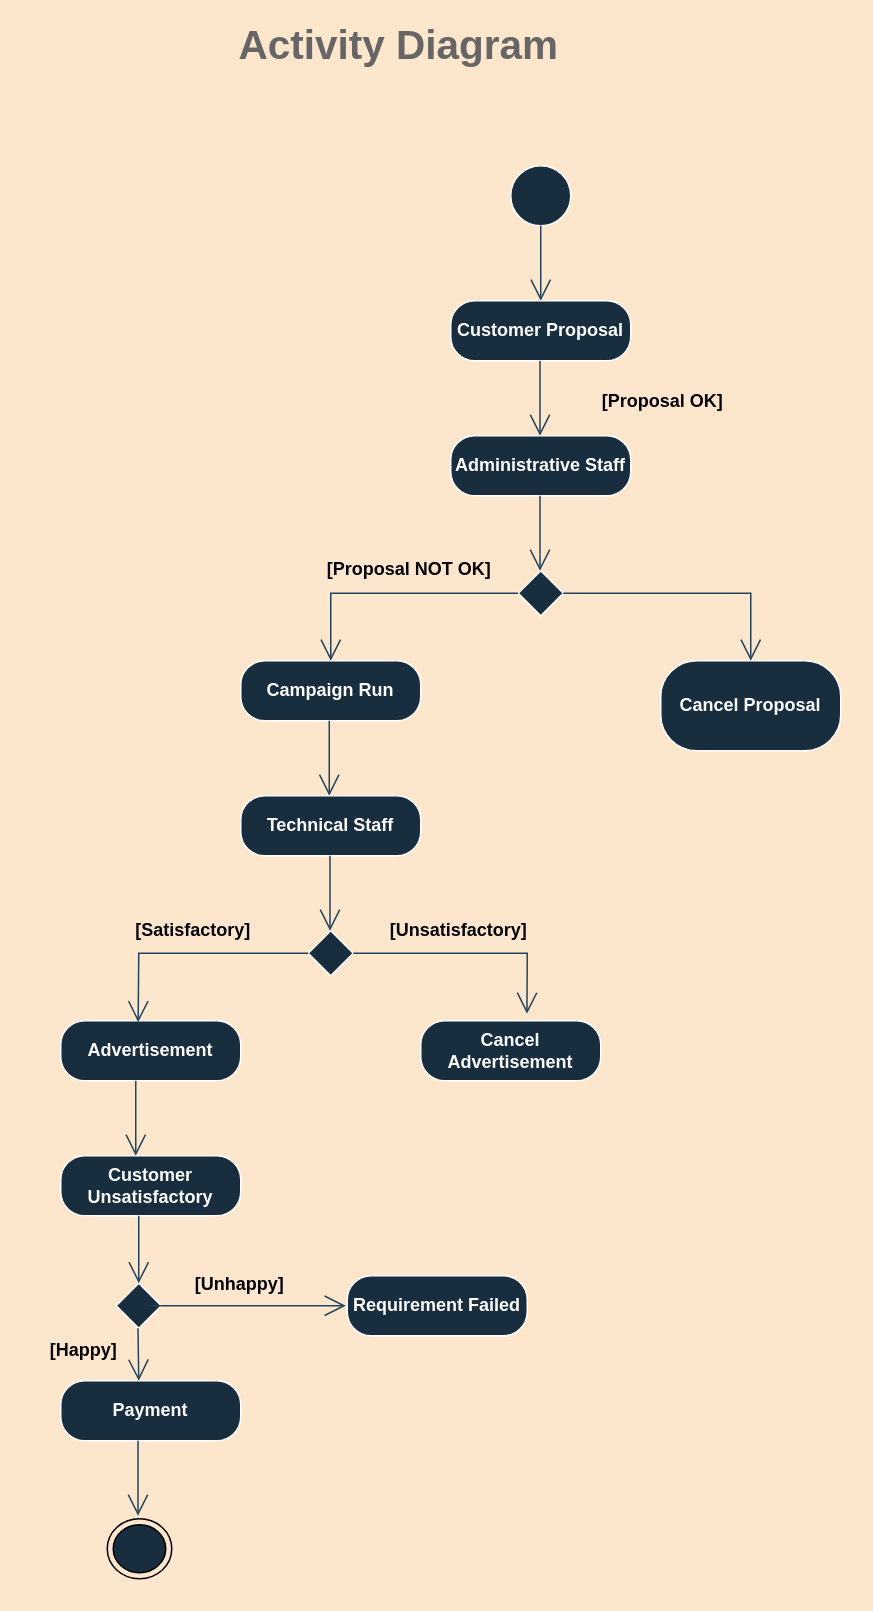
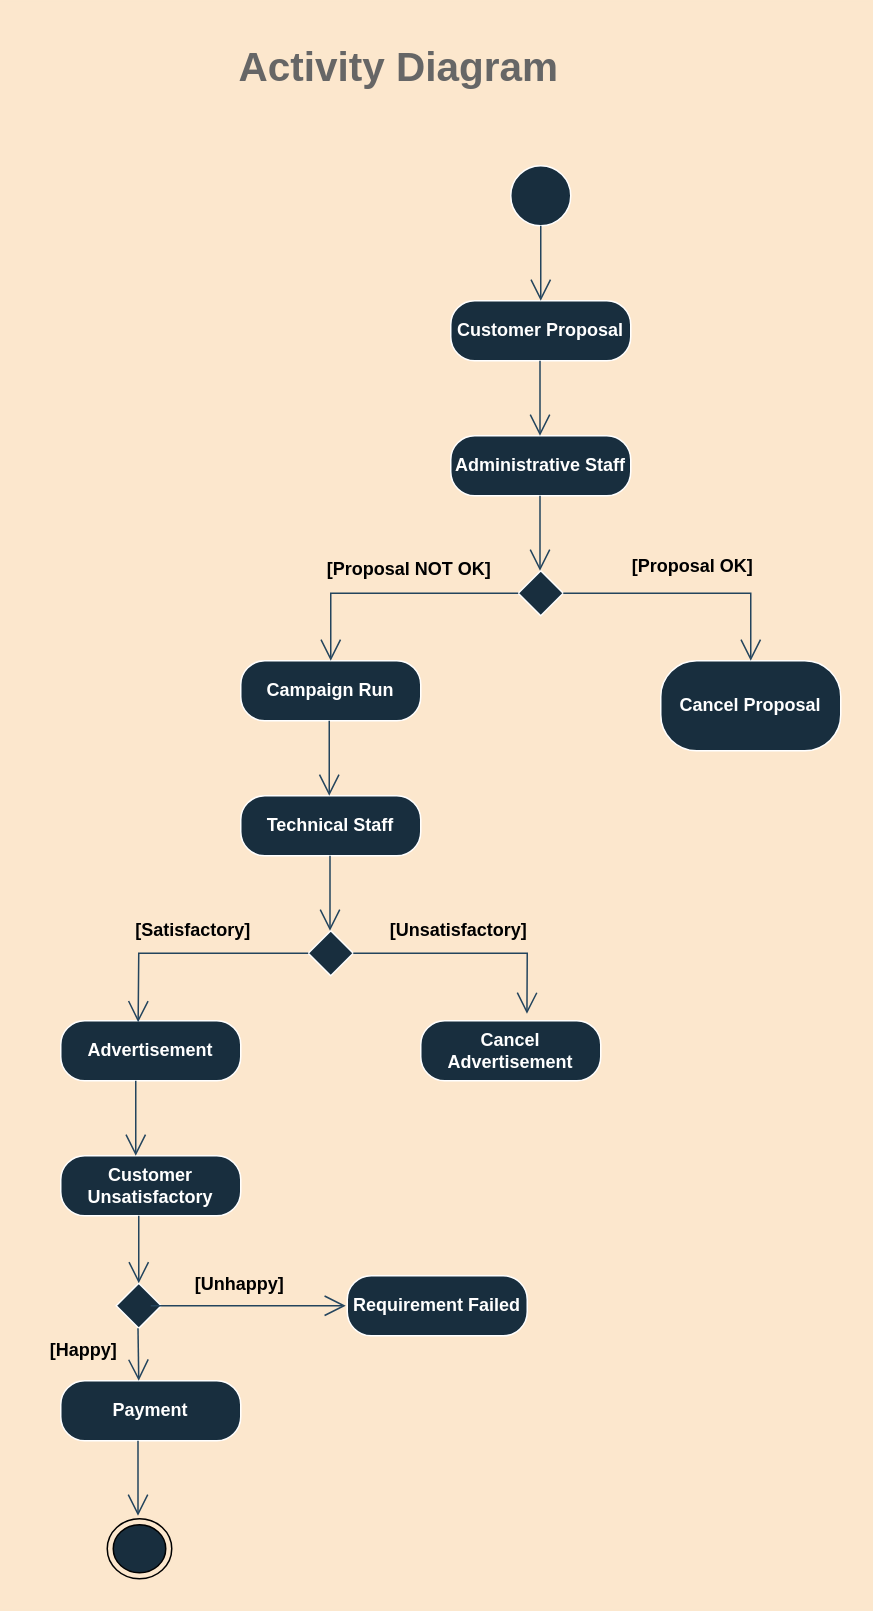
node "Activity Diagram": moved (398, 46) -> (398, 68)
node "[Proposal OK]": moved (662, 401) -> (692, 566)
